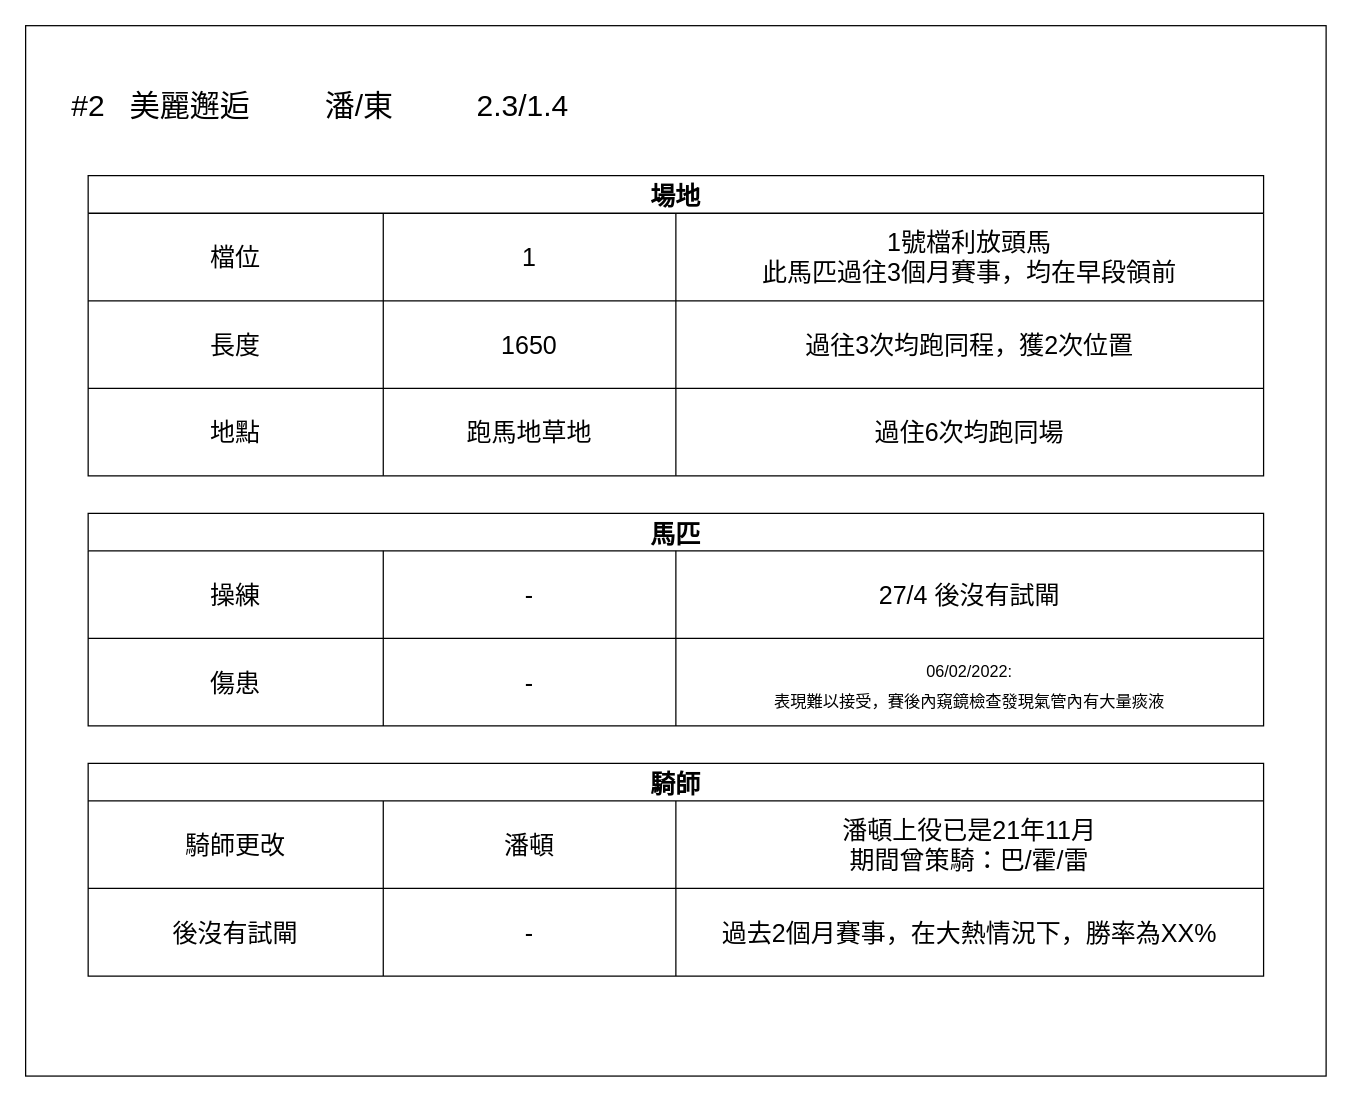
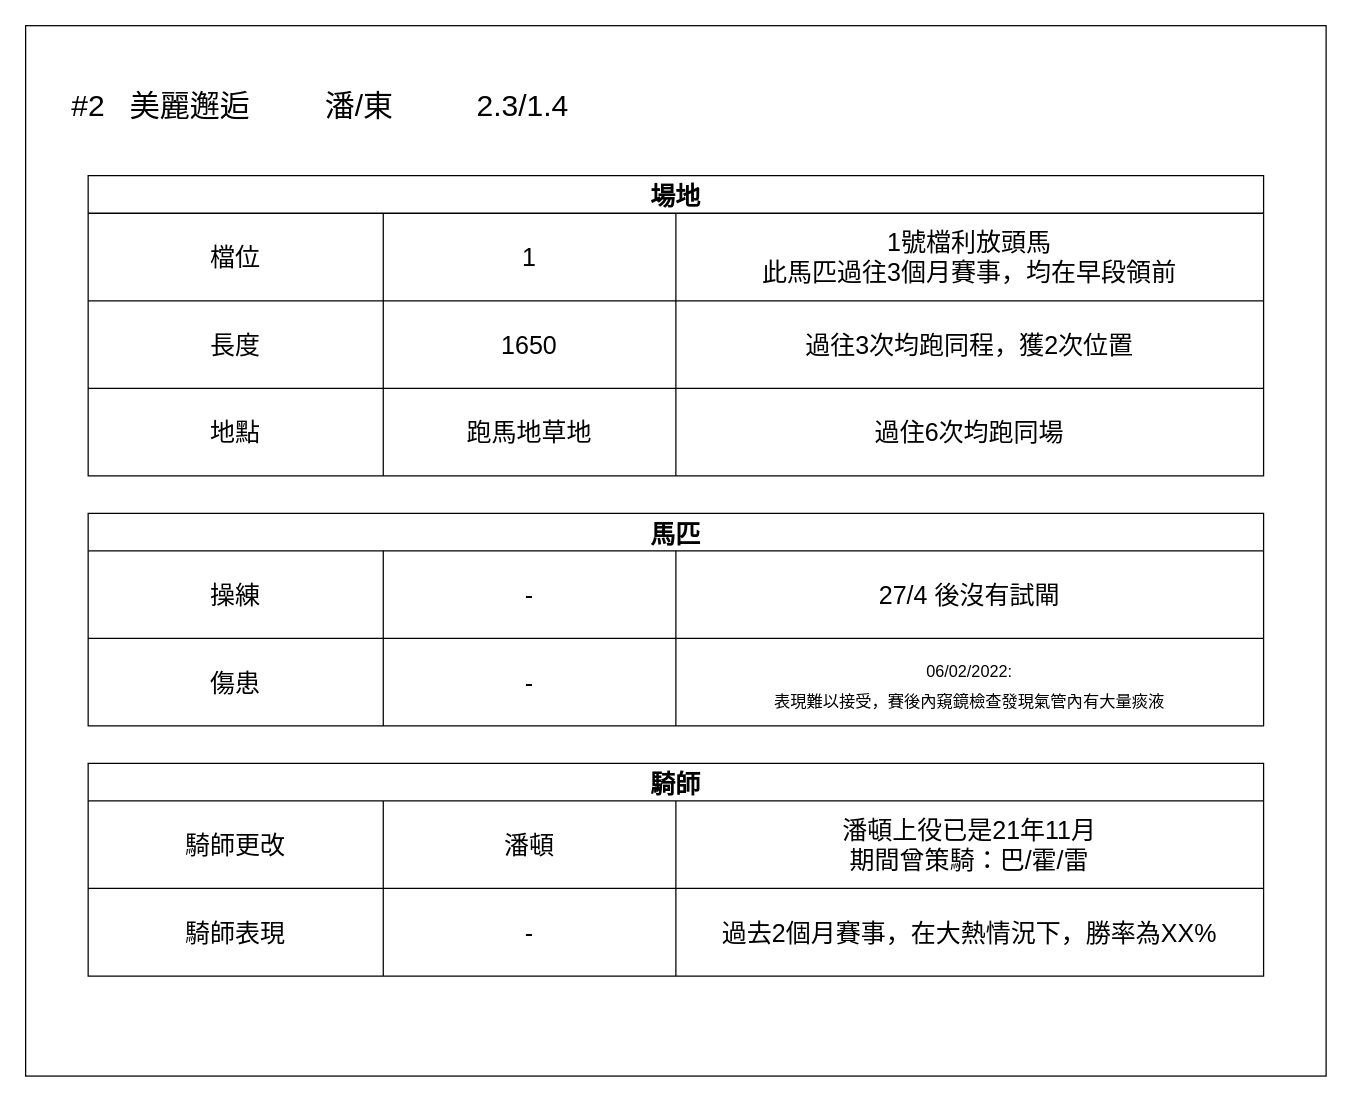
node "後沒有試閘": label "後沒有試閘" -> "騎師表現"
